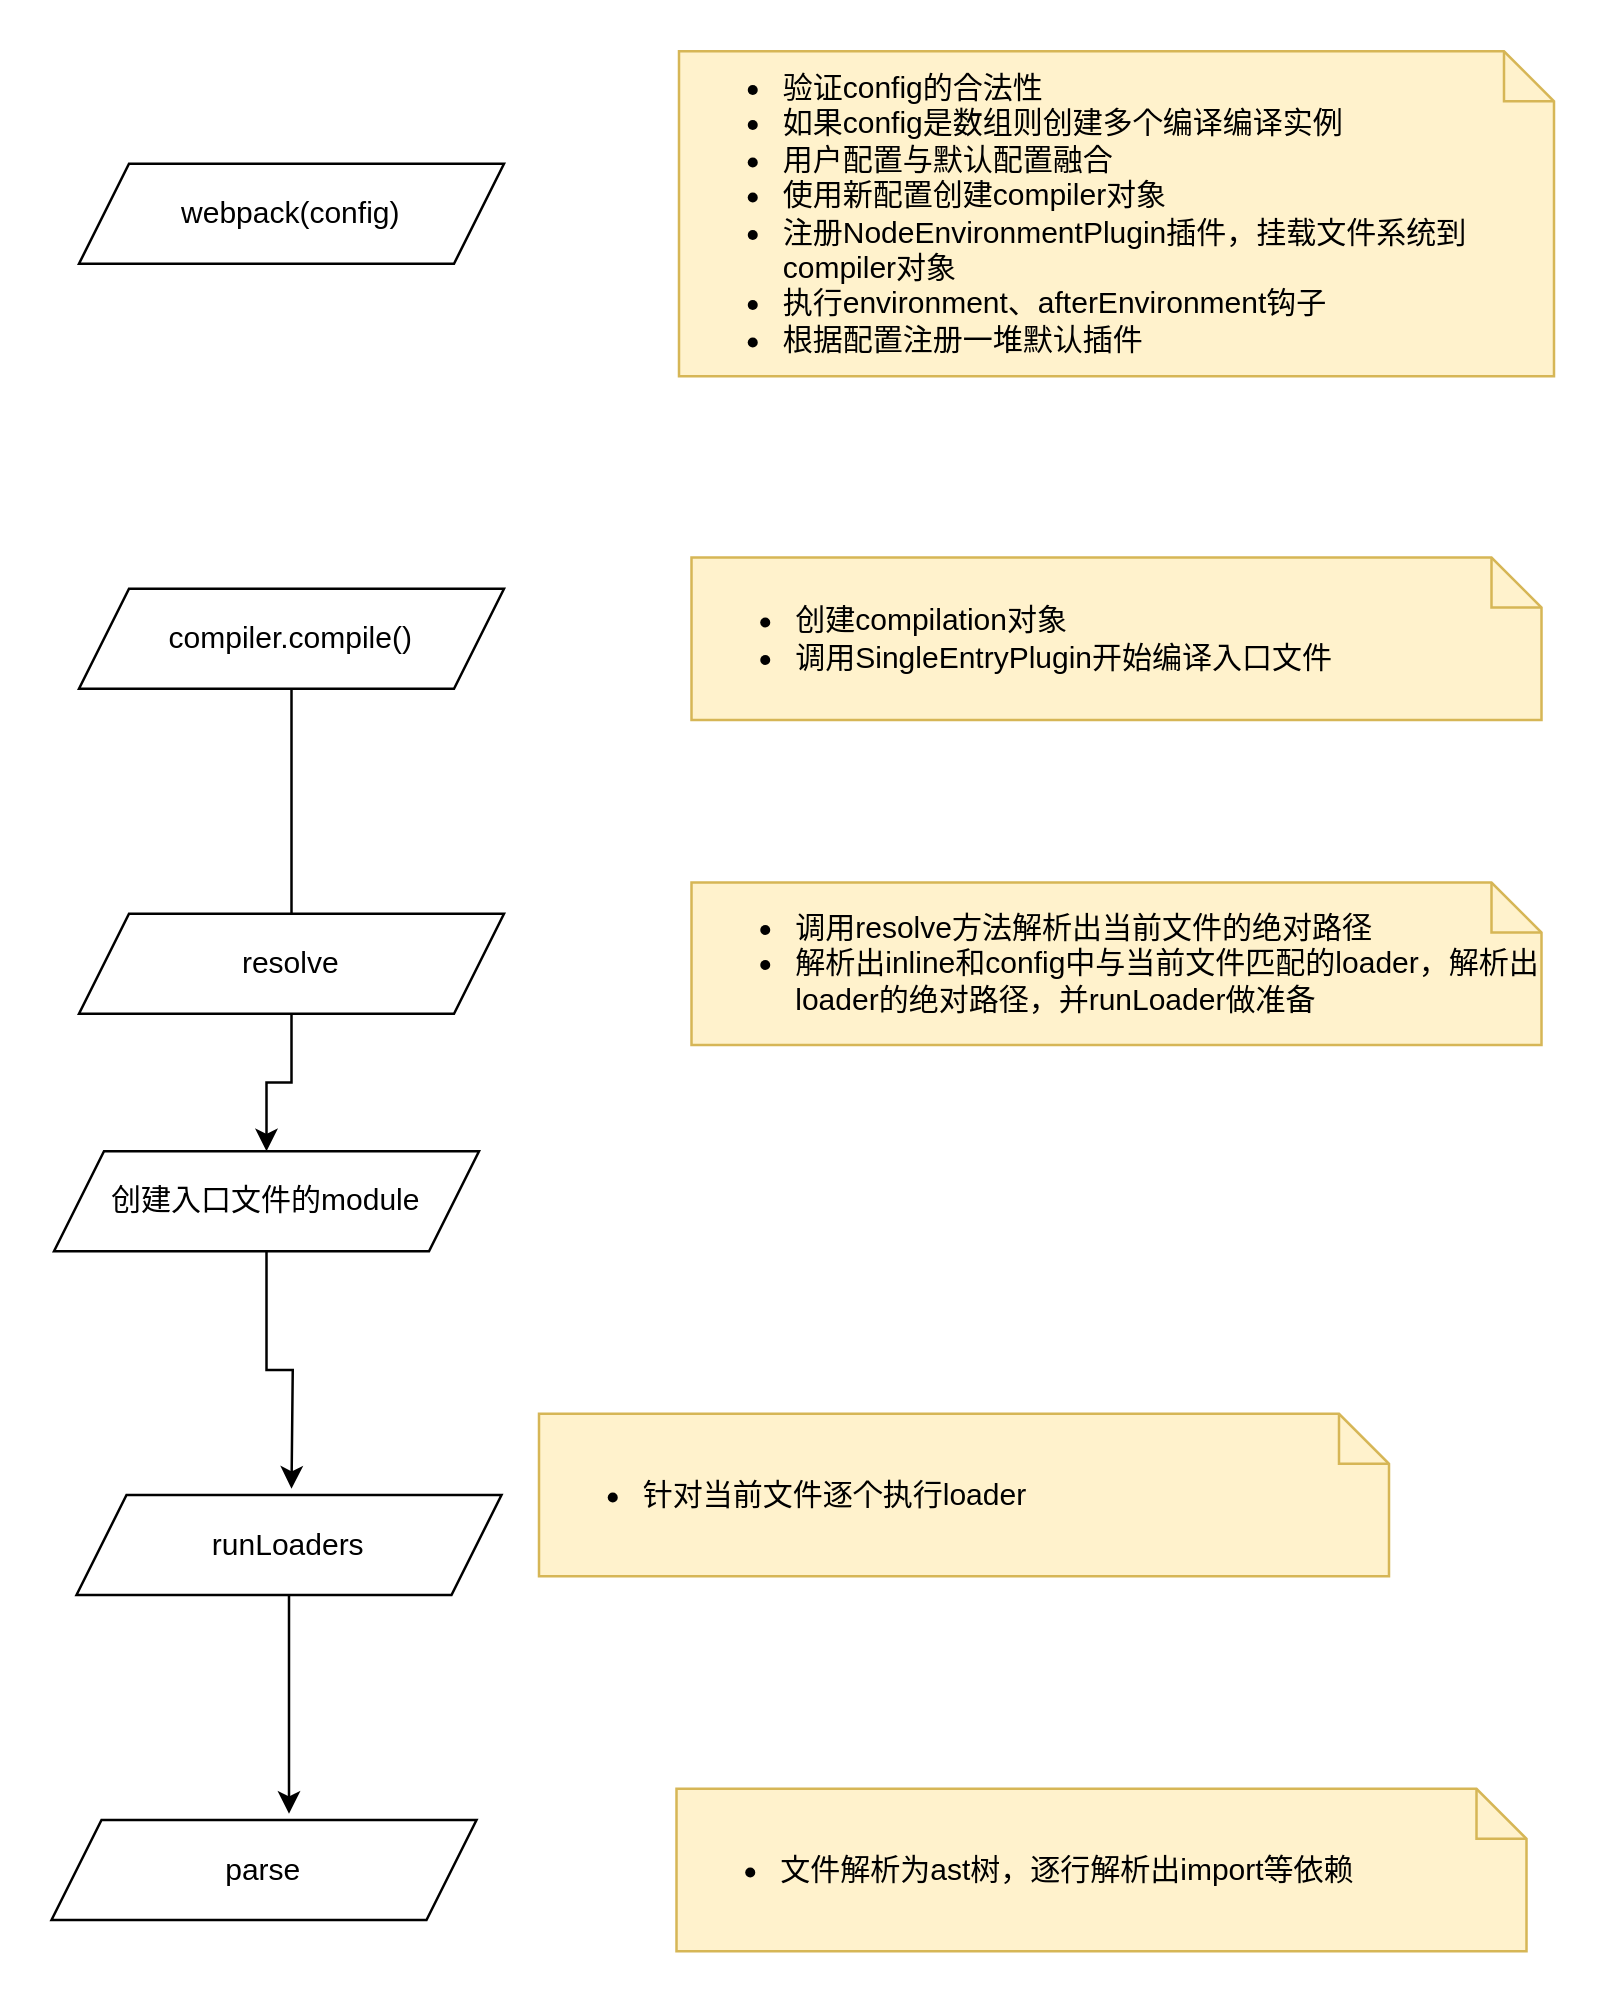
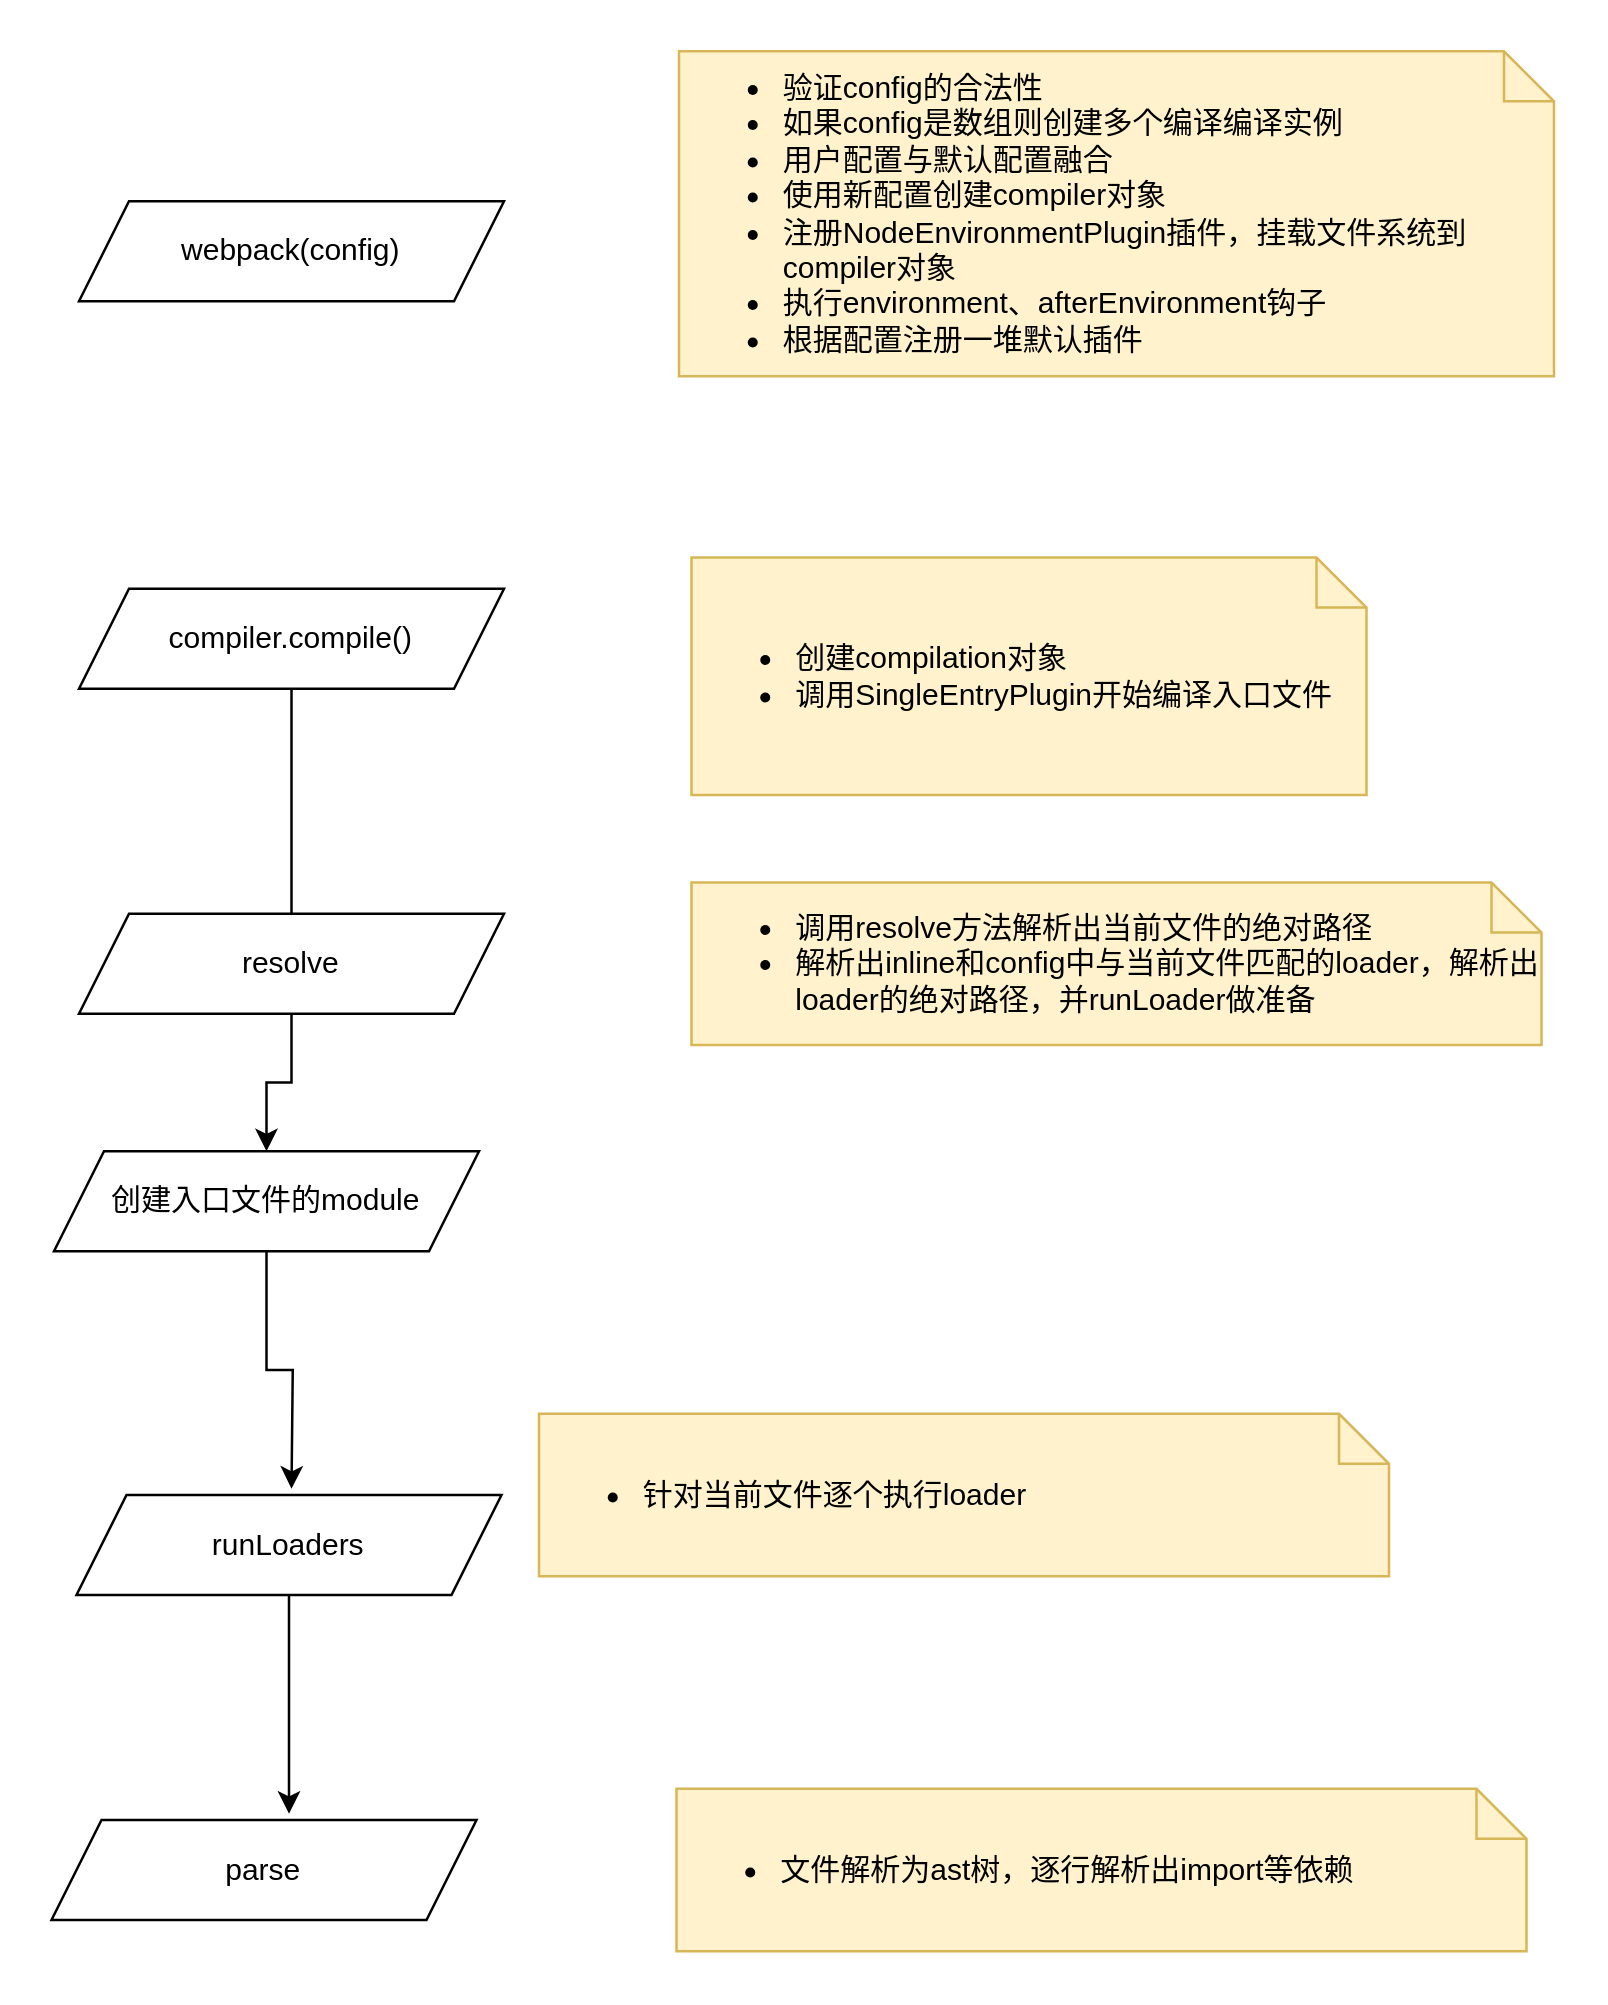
node "webpack(config)": moved (291, 214) -> (291, 251)
node "创建compilation对象 调用SingleEntryPlugin开始编译入口文件": size 850x163 -> 675x238
